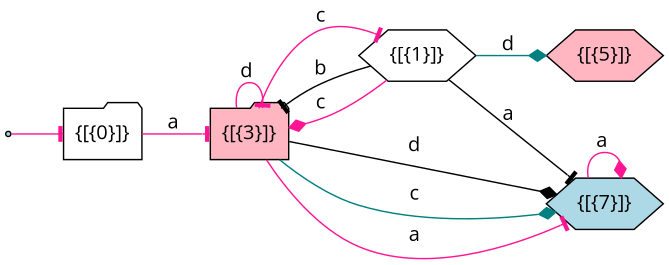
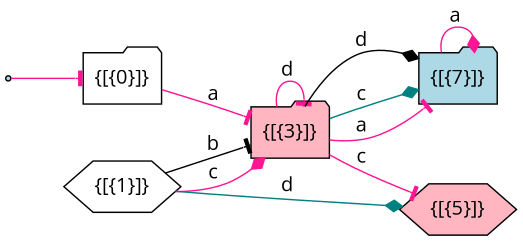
edge "{[{3}]}" -> "{[{1}]}": now "{[{3}]}" -> "{[{5}]}"
edge "{[{1}]}" -> "{[{7}]}": removed, label "a"
node "{[{7}]}": shape hexagon -> folder
